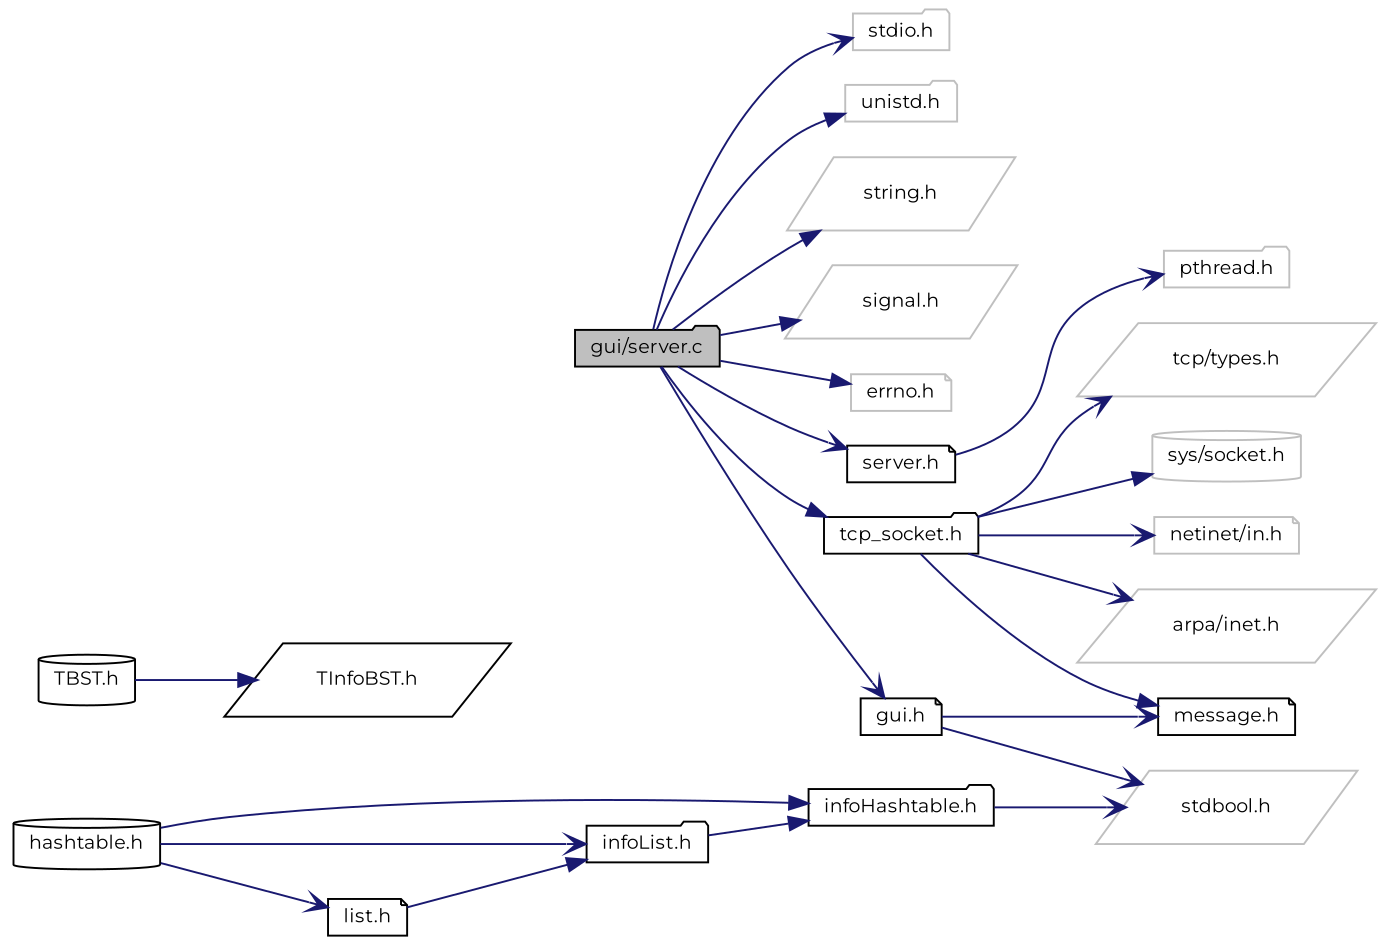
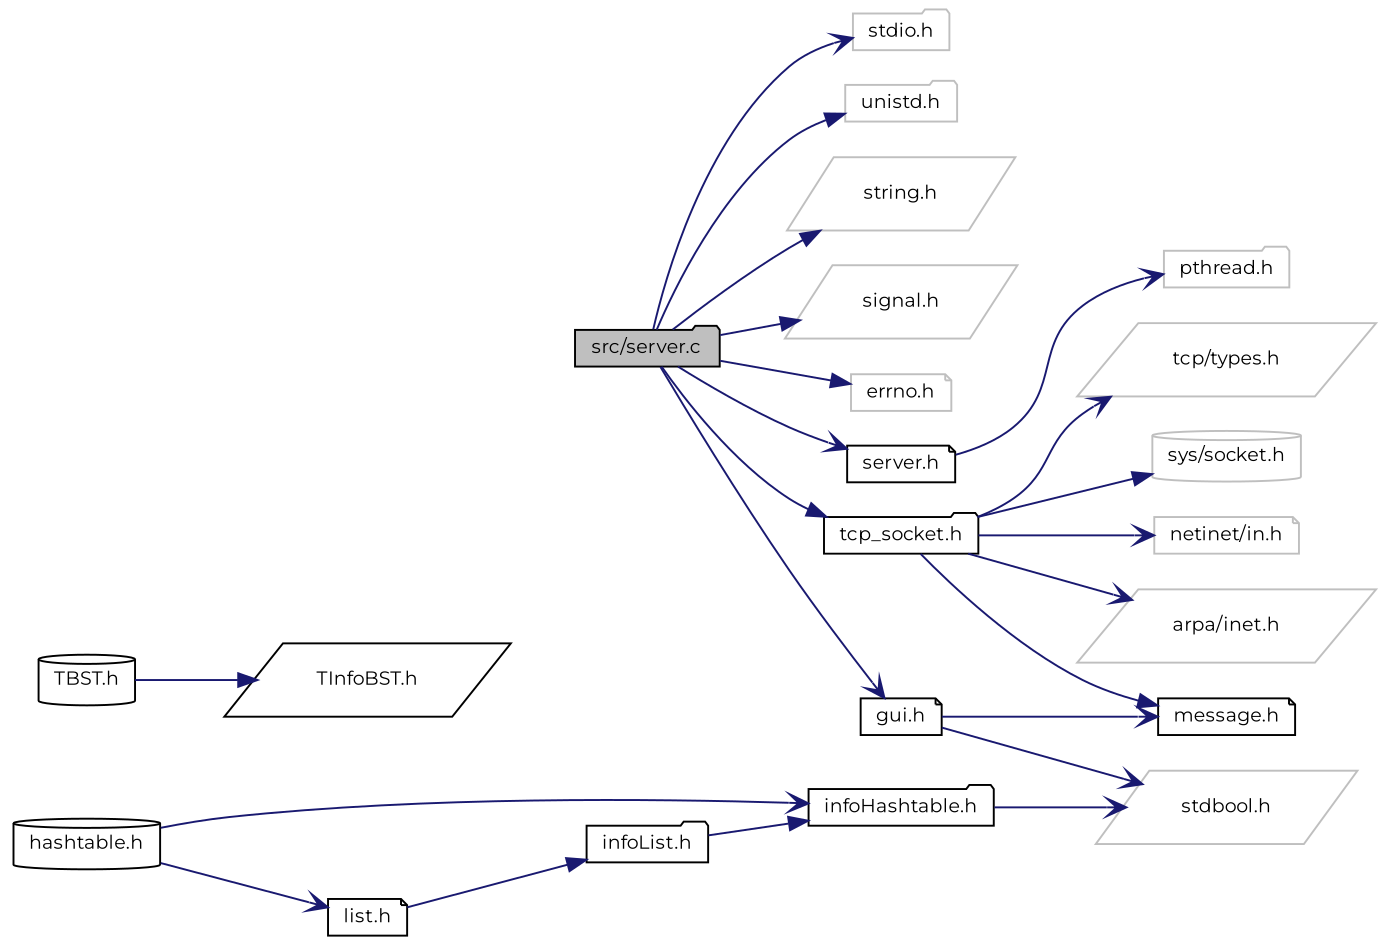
node "gui/server.c": label "gui/server.c" -> "src/server.c"
edge "hashtable.h" -> "infoHashtable.h": arrowhead normal -> vee
edge "hashtable.h" -> "infoList.h": removed
